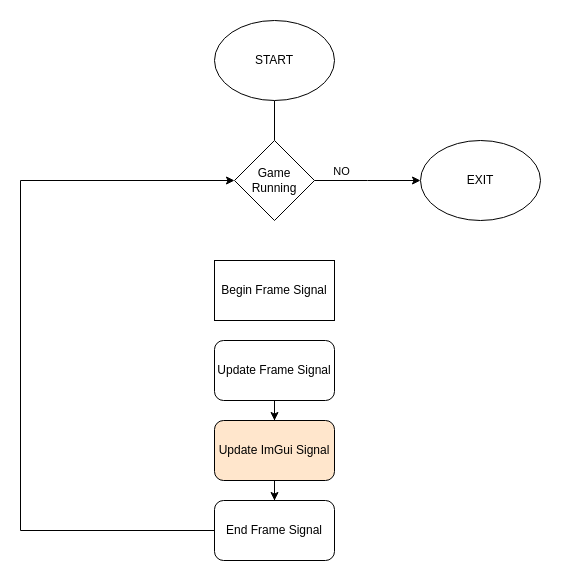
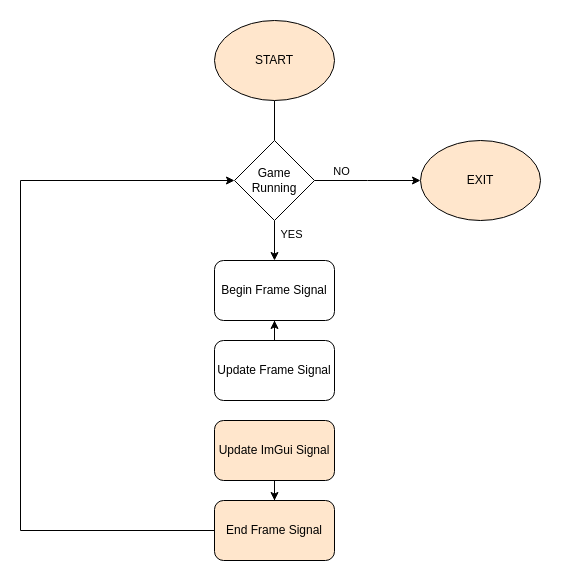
node "START": fillcolor #ffffff -> #ffe6cc
node "EXIT": fillcolor #ffffff -> #ffe6cc
edge "Game Running" -> "Begin Frame Signal": added, label "YES"
node "Begin Frame Signal": shape rectangle -> rounded rectangle
edge "Update Frame Signal" -> "Update ImGui Signal": now "Update Frame Signal" -> "Begin Frame Signal"
node "End Frame Signal": fillcolor #ffffff -> #ffe6cc
